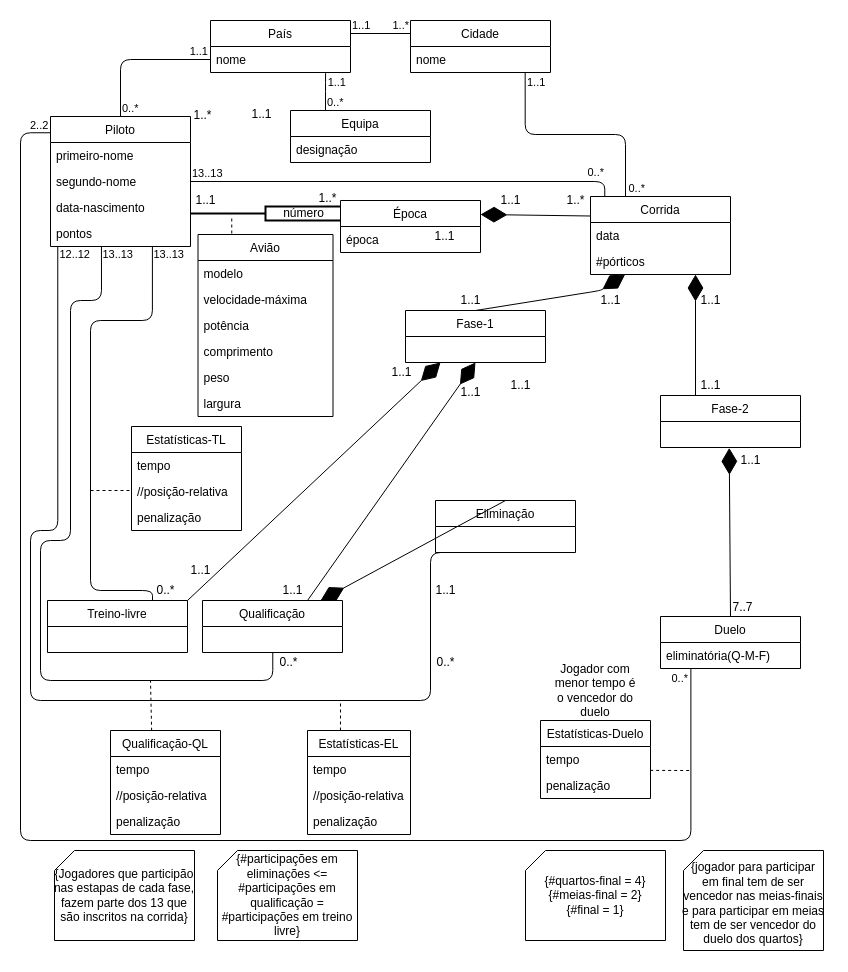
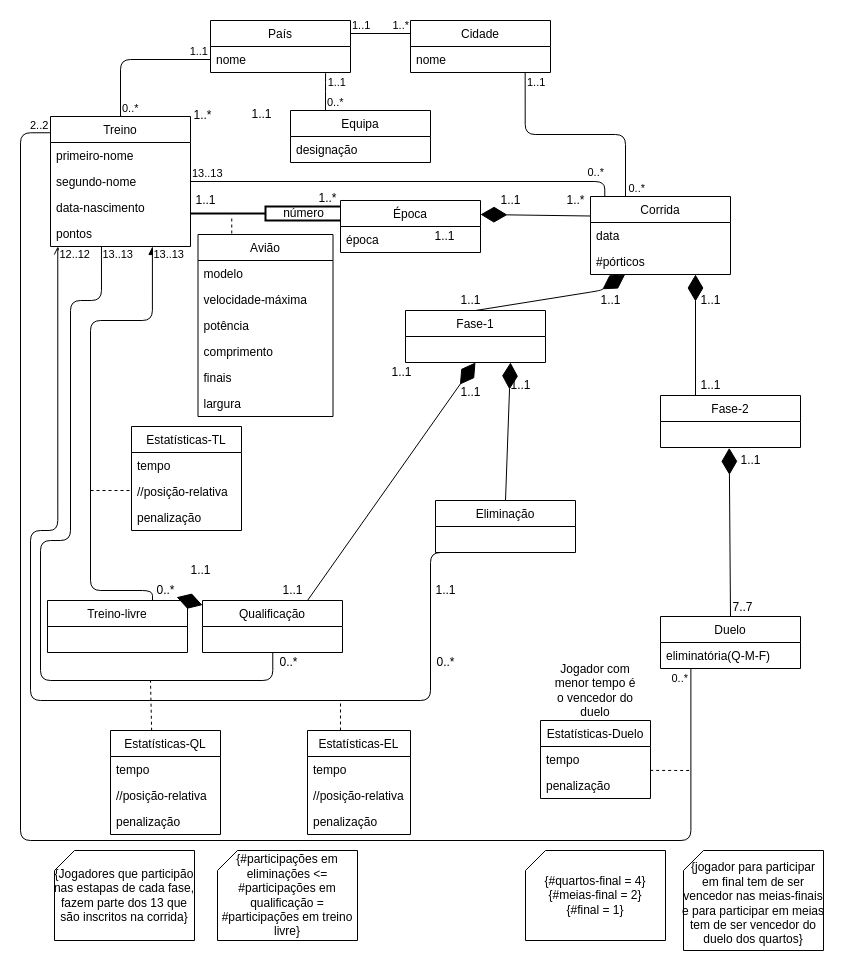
node "Piloto": label "Piloto" -> "Treino"
edge "pontos" -- "Eliminação": arrowhead none -> open
edge "pontos" -- "Treino-livre": arrowhead none -> block
node "peso": label "peso" -> "finais"
edge "Treino-livre" -> "Fase-1": now "Treino-livre" -> "Qualificação"
edge "Eliminação" -> "Qualificação": now "Eliminação" -> "Fase-1"
node "Qualificação-QL": label "Qualificação-QL" -> "Estatísticas-QL"
